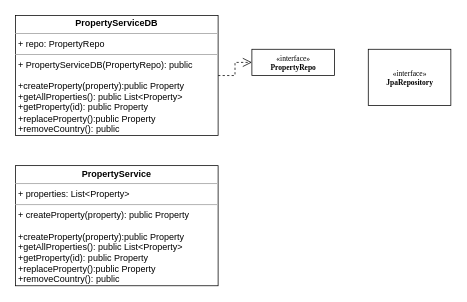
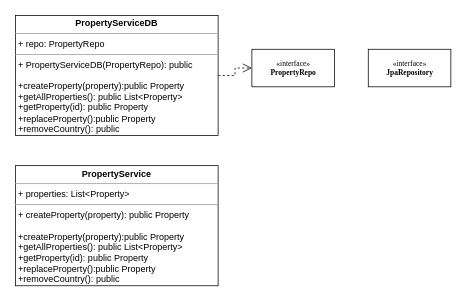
node "«interface» PropertyRepo": size 83x26 -> 83x38
node "«interface» JpaRepository": size 83x56 -> 83x38
